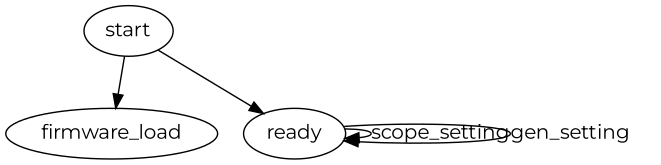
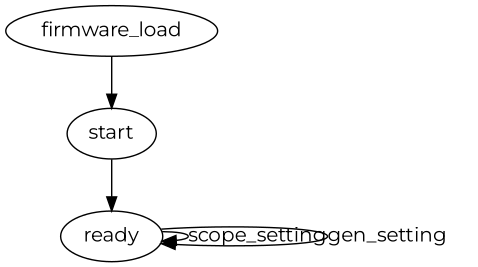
edge "start" -> "firmware_load": reversed
